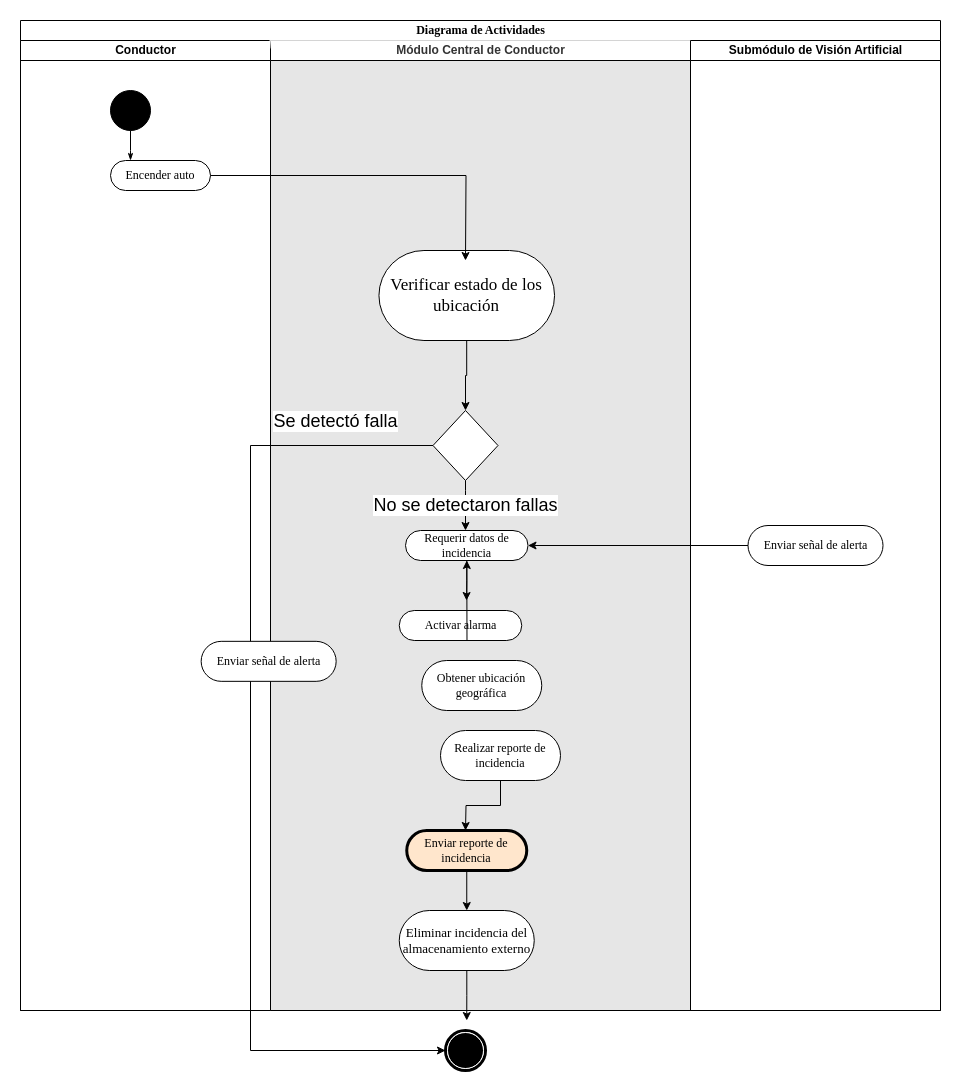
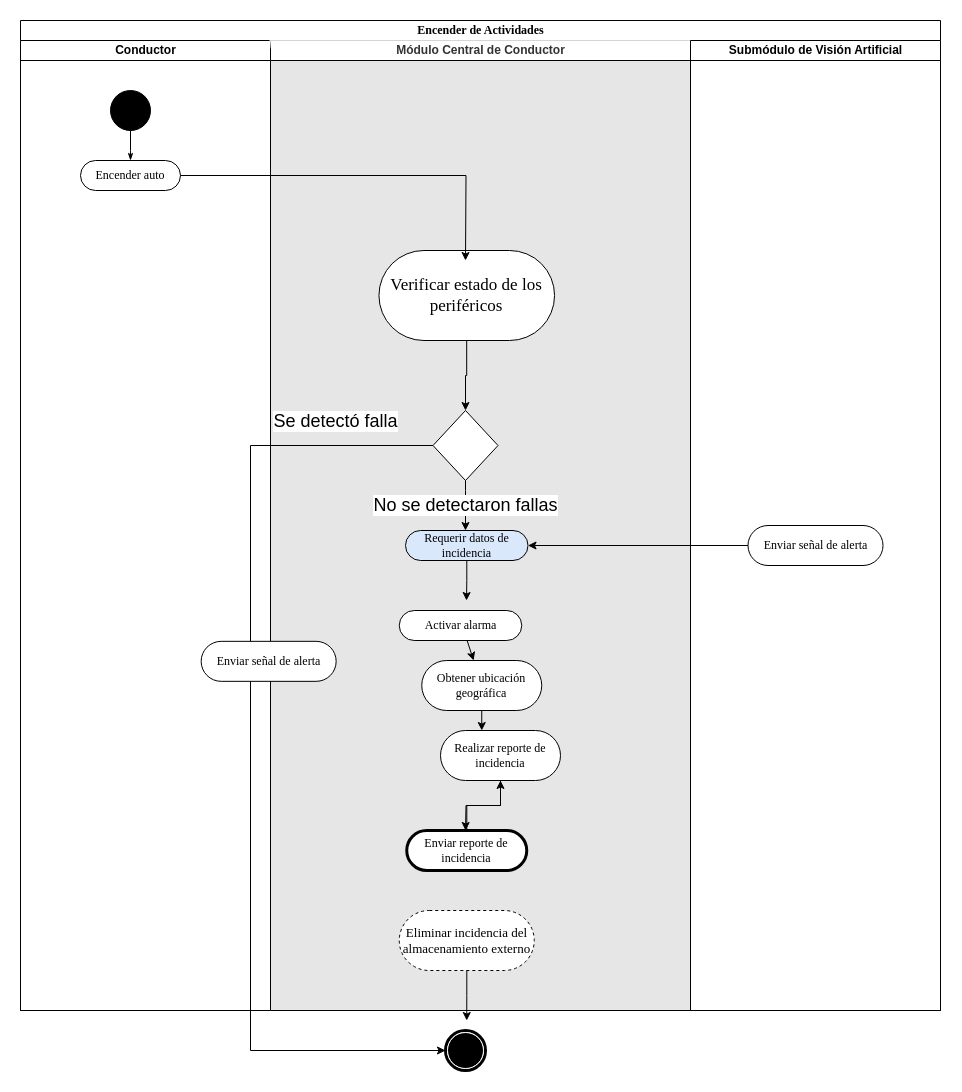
node "Diagrama de Actividades": label "Diagrama de Actividades" -> "Encender de Actividades"
node "Encender auto": moved (161, 176) -> (131, 176)
node "Verificar estado de los ubicación": label "Verificar estado de los ubicación" -> "Verificar estado de los periféricos"
node "Requerir datos de incidencia": fillcolor #ffffff -> #dae8fc
edge "Activar alarma" -> "Requerir datos de incidencia": now "Activar alarma" -> "Obtener ubicación geográfica"
edge "Obtener ubicación geográfica" -> "Realizar reporte de incidencia": added
node "Enviar reporte de incidencia": fillcolor #ffe6cc -> #ffffff
edge "Enviar reporte de incidencia" -> "Eliminar incidencia del almacenamiento externo": now "Enviar reporte de incidencia" -> "Realizar reporte de incidencia"
node "Eliminar incidencia del almacenamiento externo": style solid -> dashed
